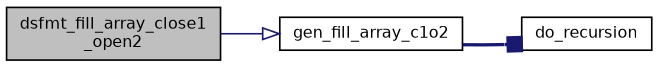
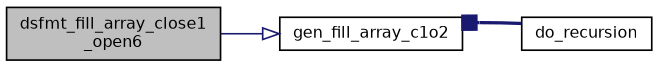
node "dsfmt_fill_array_close1 _open2": label "dsfmt_fill_array_close1 _open2" -> "dsfmt_fill_array_close1 _open6"
edge "gen_fill_array_c1o2" -> "do_recursion": reversed
